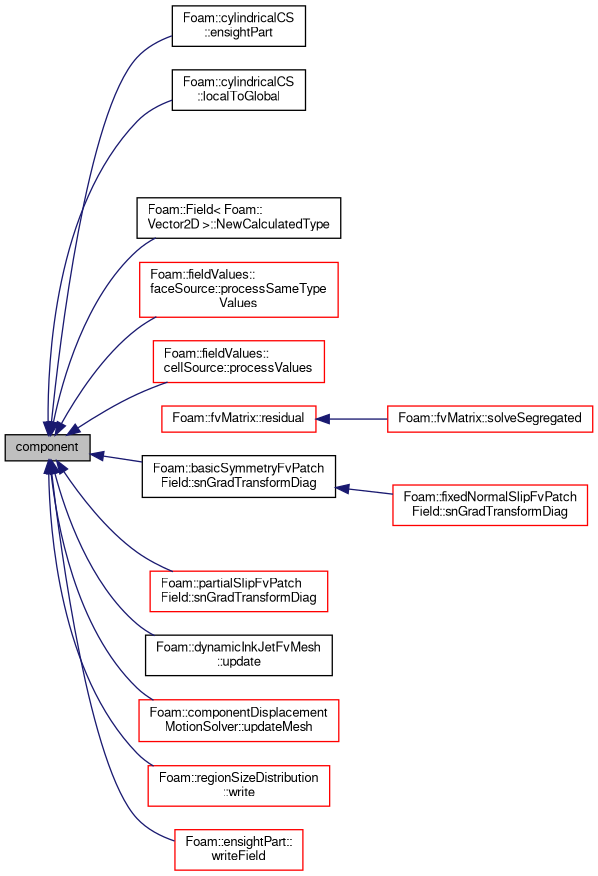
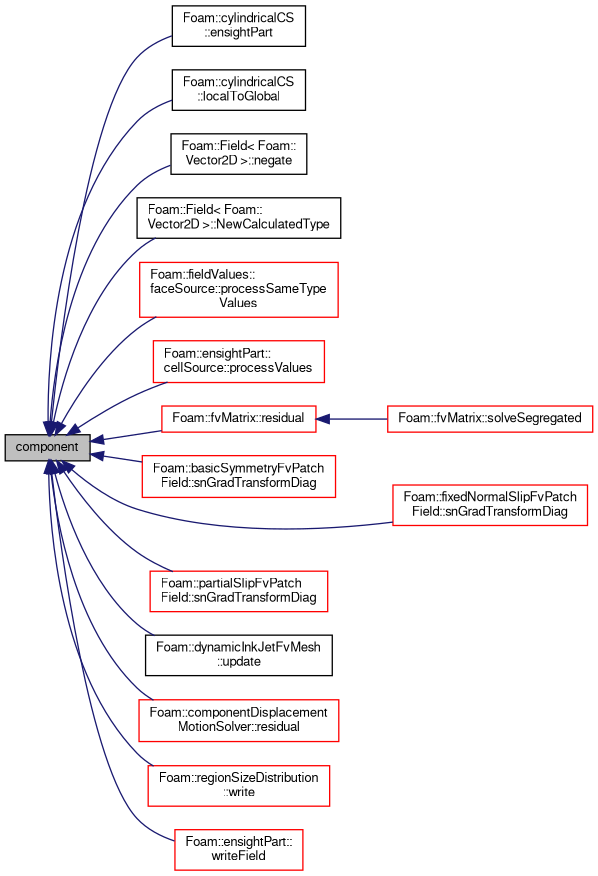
node "Foam::Field< Foam:: Vector2D >::negate": added
node "Foam::fieldValues:: cellSource::processValues": label "Foam::fieldValues:: cellSource::processValues" -> "Foam::ensightPart:: cellSource::processValues"
edge "Foam::fvMatrix::residual" -> "component": added
node "Foam::basicSymmetryFvPatch Field::snGradTransformDiag": color black -> red
edge "Foam::fixedNormalSlipFvPatch Field::snGradTransformDiag" -> "Foam::basicSymmetryFvPatch Field::snGradTransformDiag": now "Foam::fixedNormalSlipFvPatch Field::snGradTransformDiag" -> "component"
node "Foam::componentDisplacement MotionSolver::updateMesh": label "Foam::componentDisplacement MotionSolver::updateMesh" -> "Foam::componentDisplacement MotionSolver::residual"
